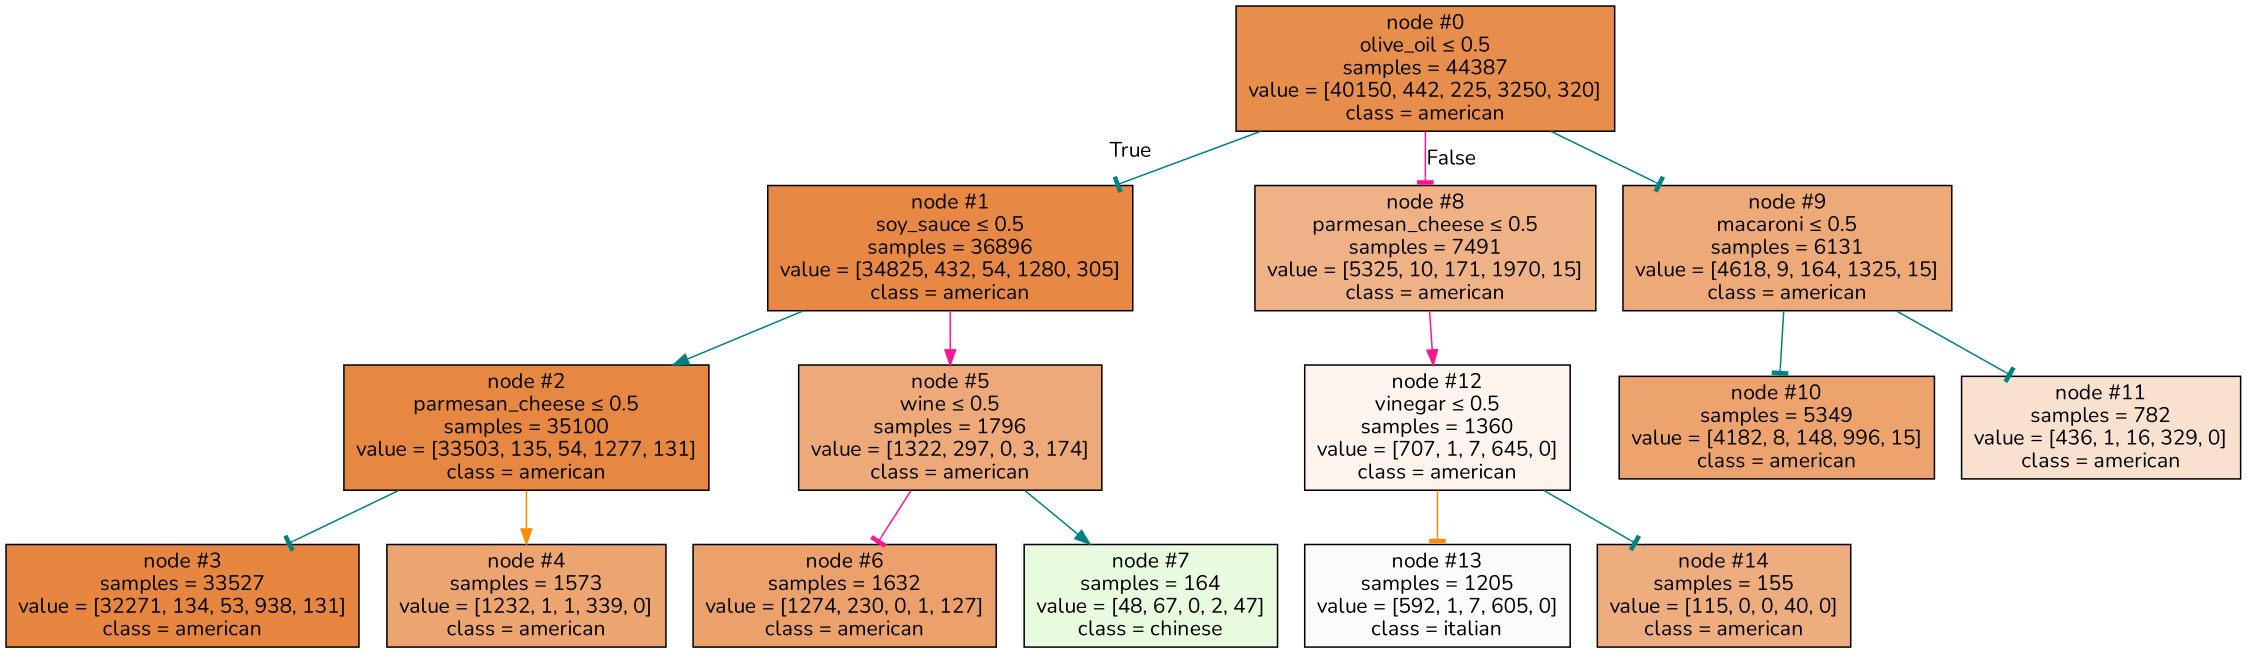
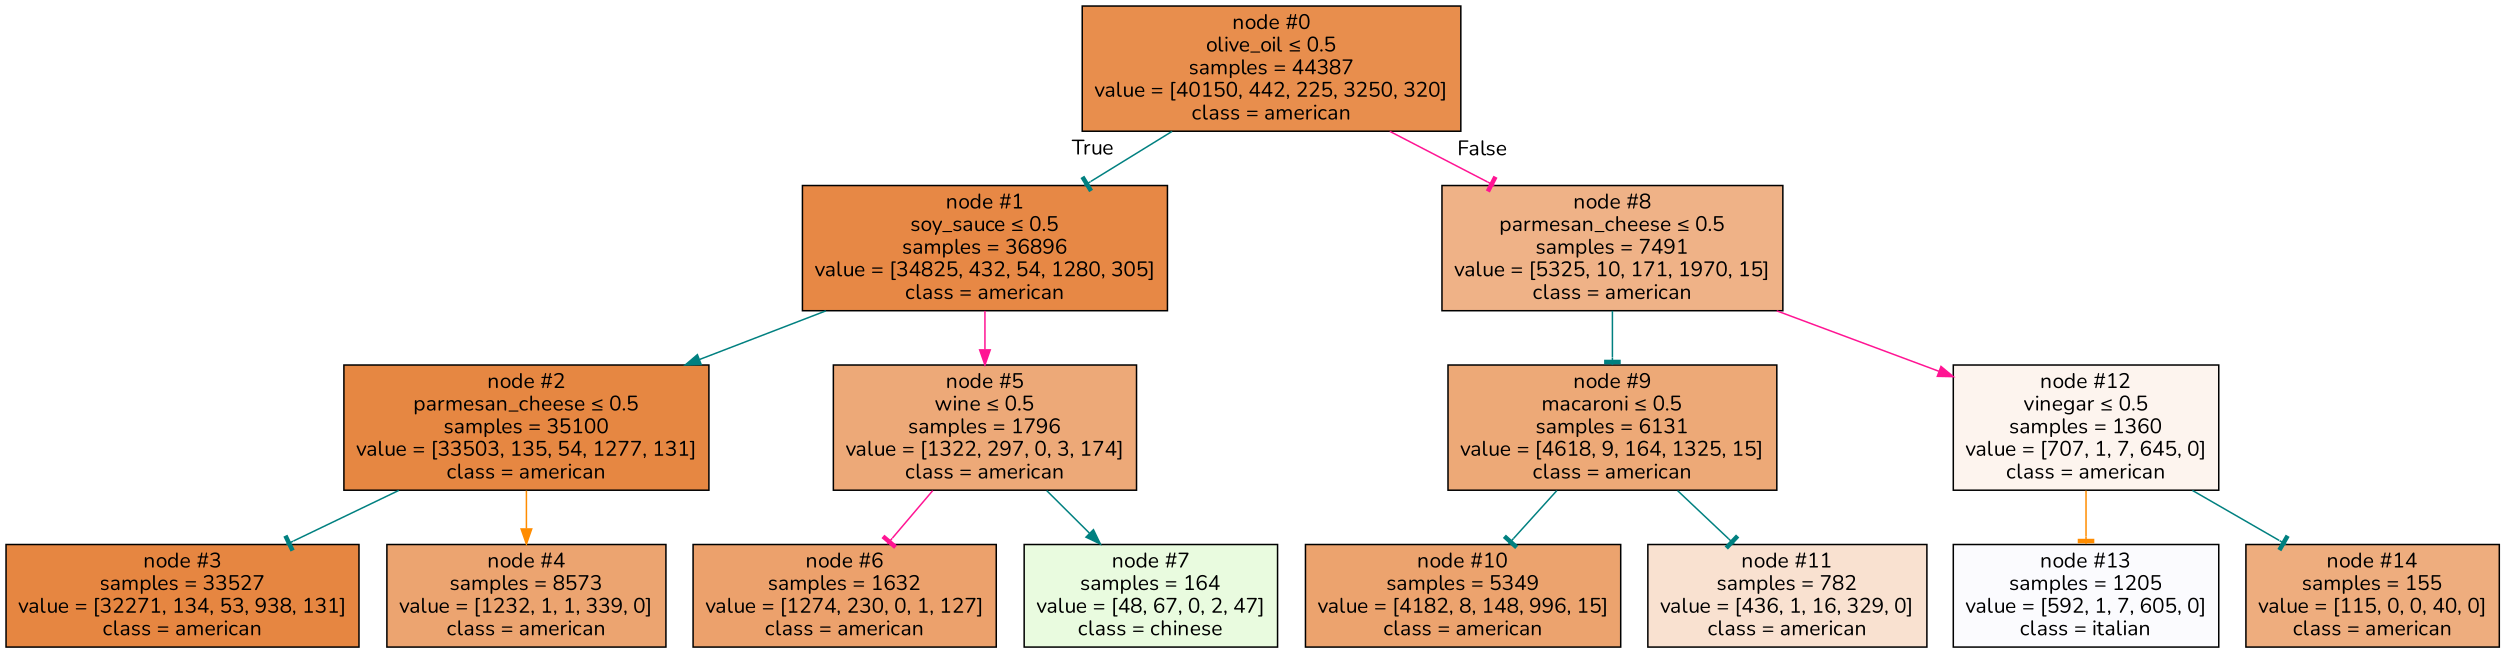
edge "node #0" -> "node #9": now "node #8" -> "node #9"
node "node #4": text "samples = 1573" -> "samples = 8573"
